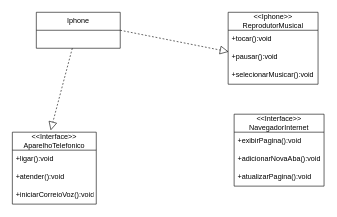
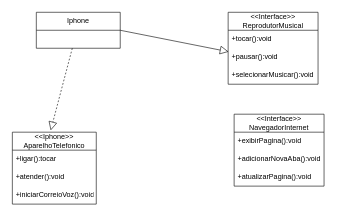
node "<<Iphone>> ReprodutorMusical": label "<<Iphone>> ReprodutorMusical" -> "<<Interface>> ReprodutorMusical"
edge "Iphone" -> "+pausar():void": style dashed -> solid
node "<<Interface>> AparelhoTelefonico": label "<<Interface>> AparelhoTelefonico" -> "<<Iphone>> AparelhoTelefonico"
node "+ligar():void": label "+ligar():void" -> "+ligar():tocar"
